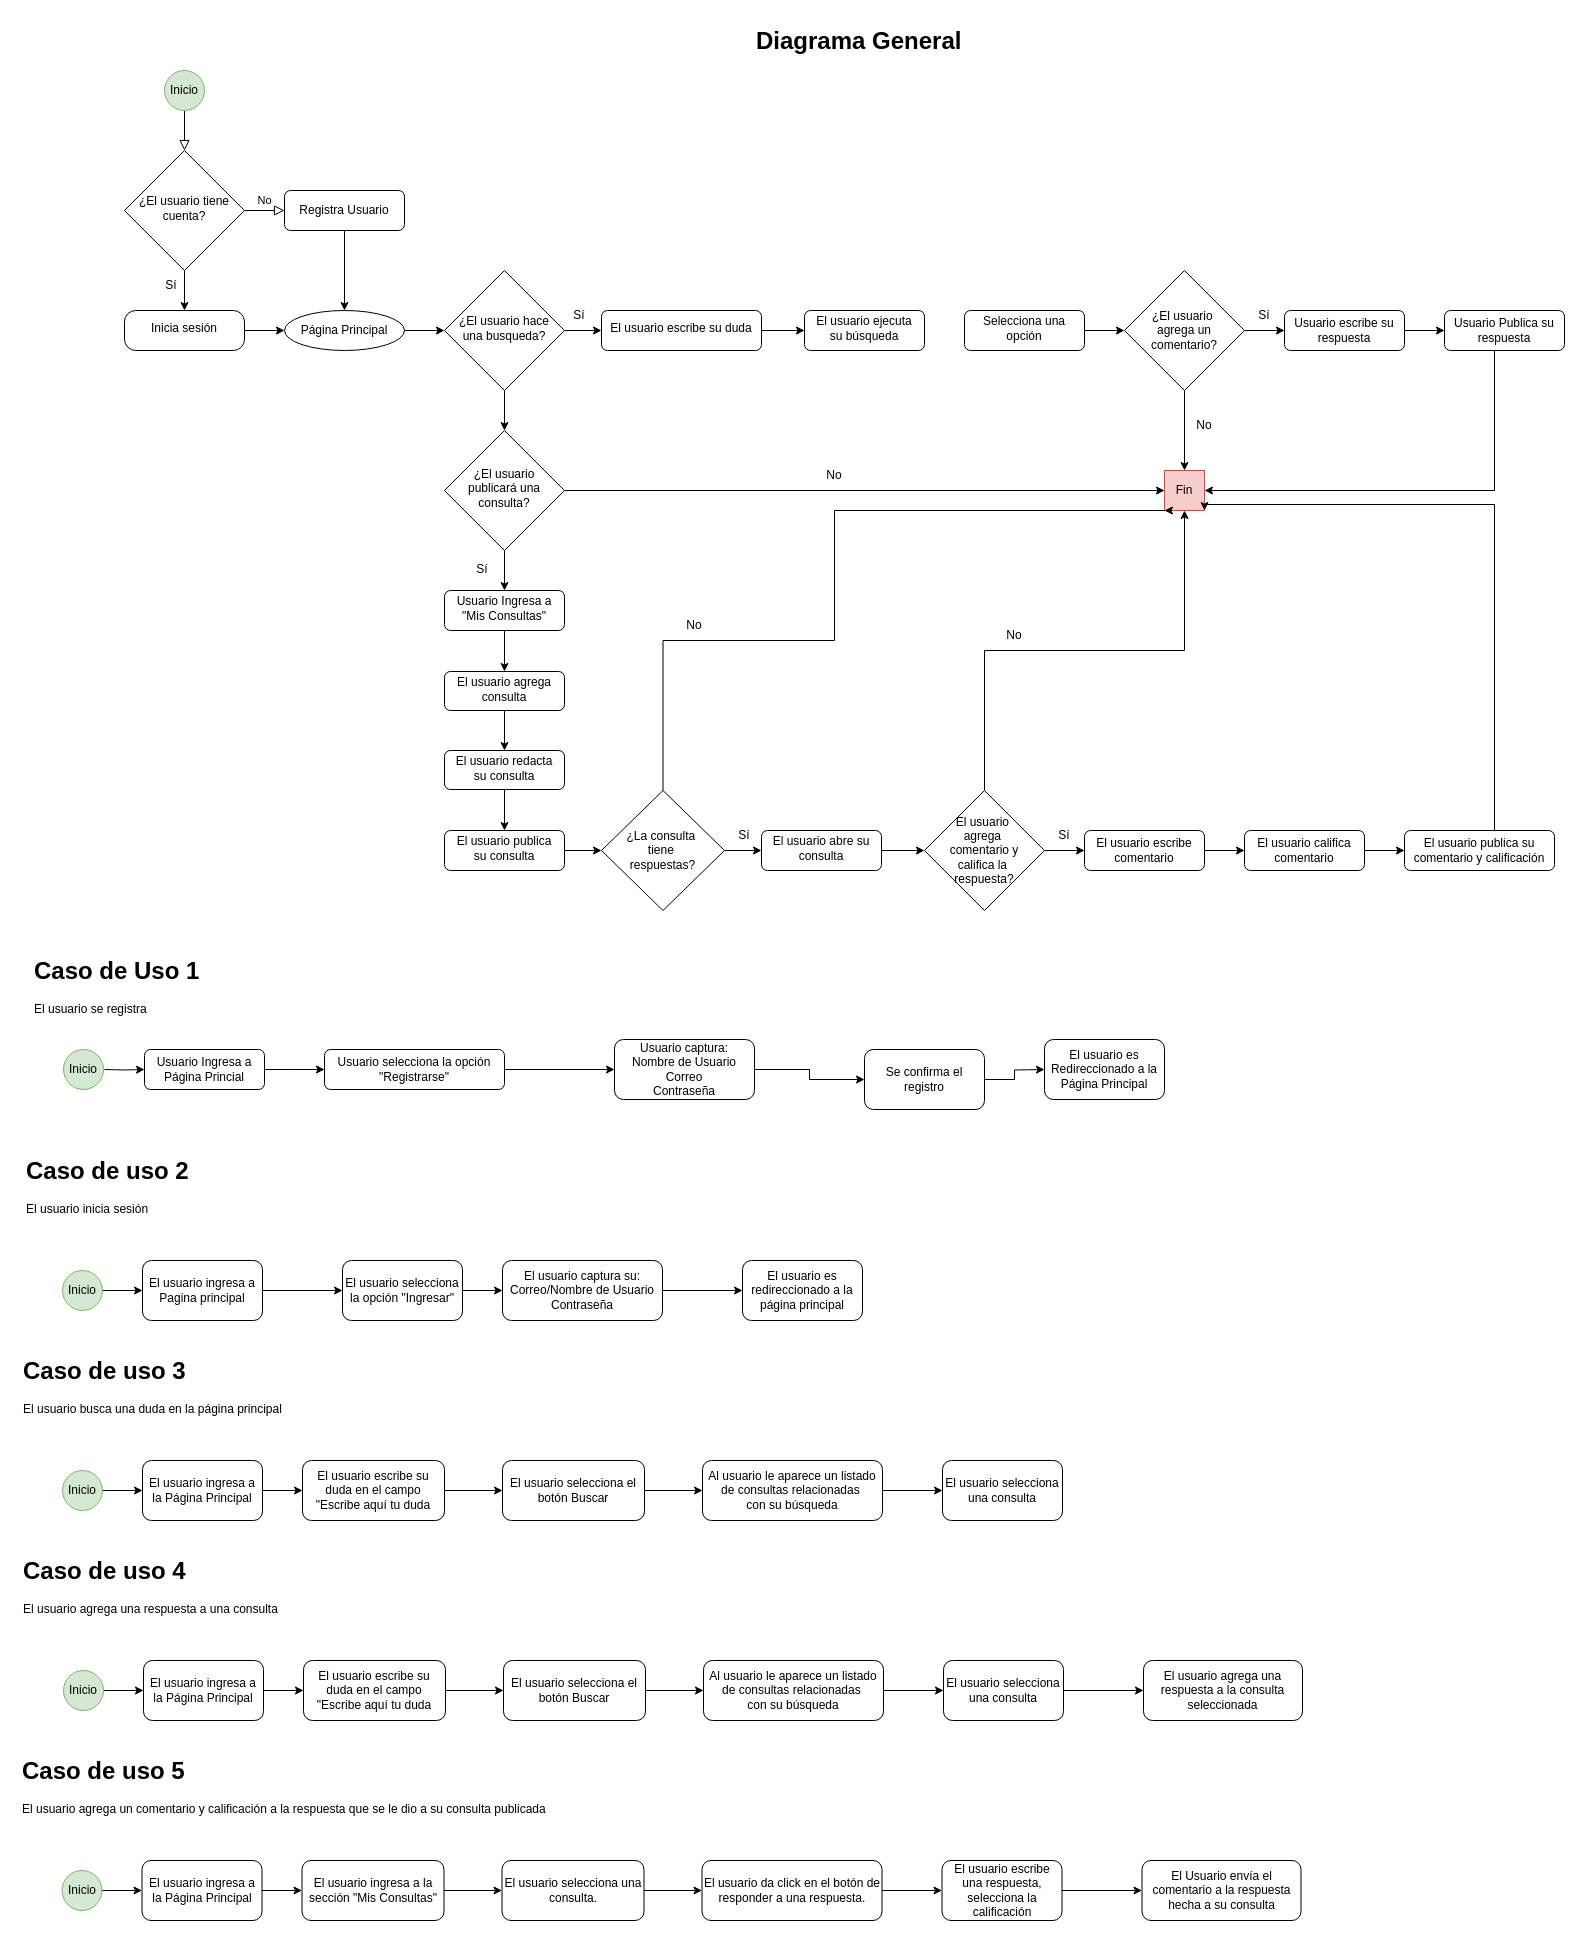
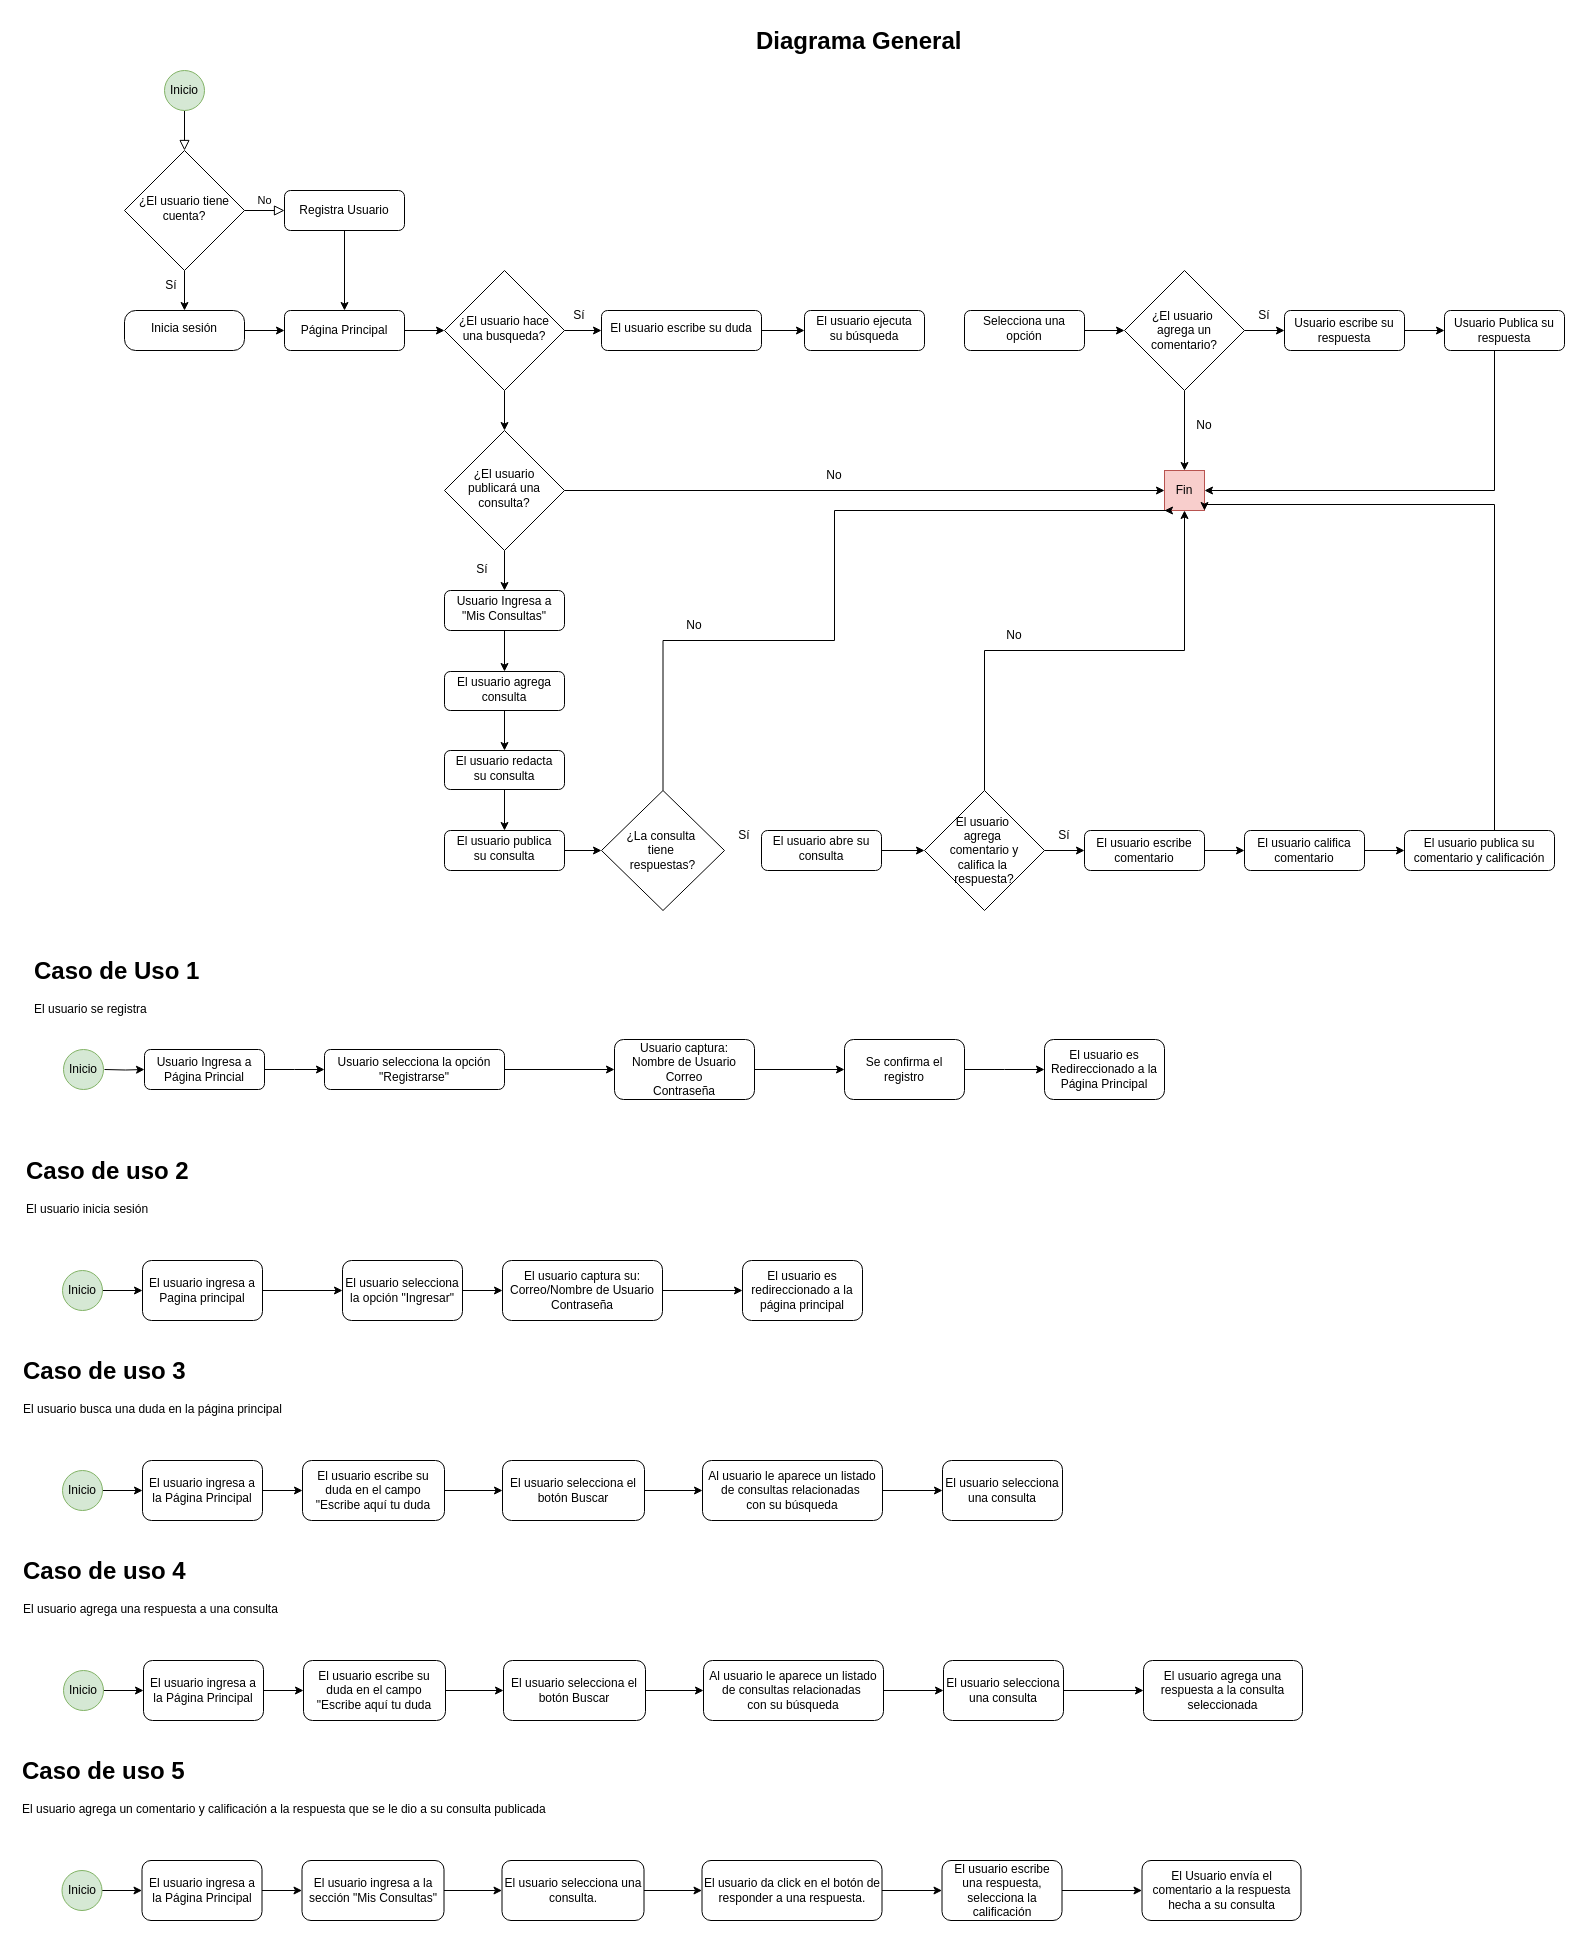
node "Página Principal": shape ellipse -> rounded rectangle
edge "¿La consulta tiene respuestas?" -> "El usuario abre su consulta": removed
node "Se confirma el registro": moved (925, 1080) -> (905, 1070)
